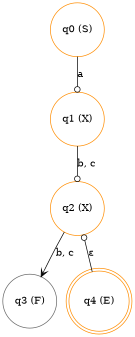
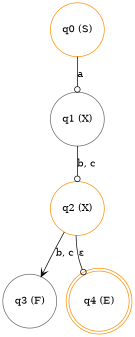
node "q1 (X)": color darkorange -> gray40
edge "q4 (E)" -> "q2 (X)": reversed
